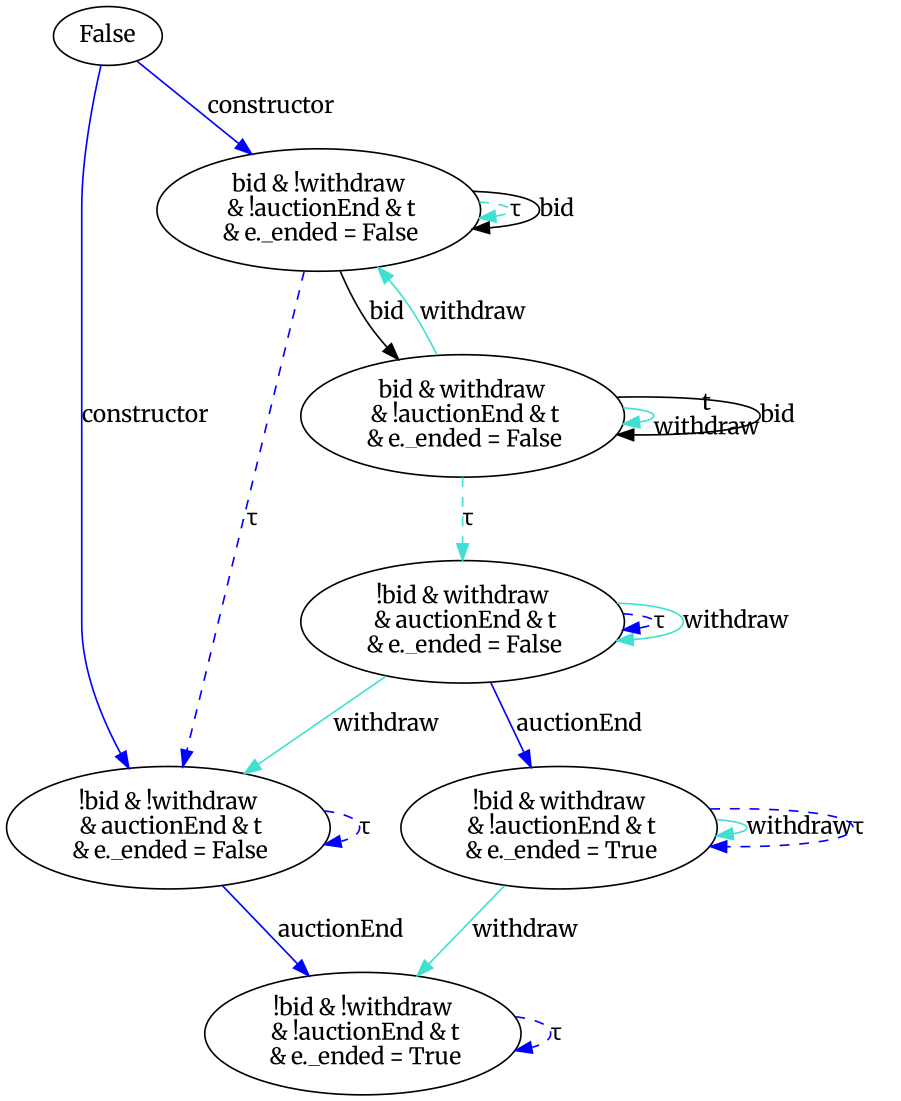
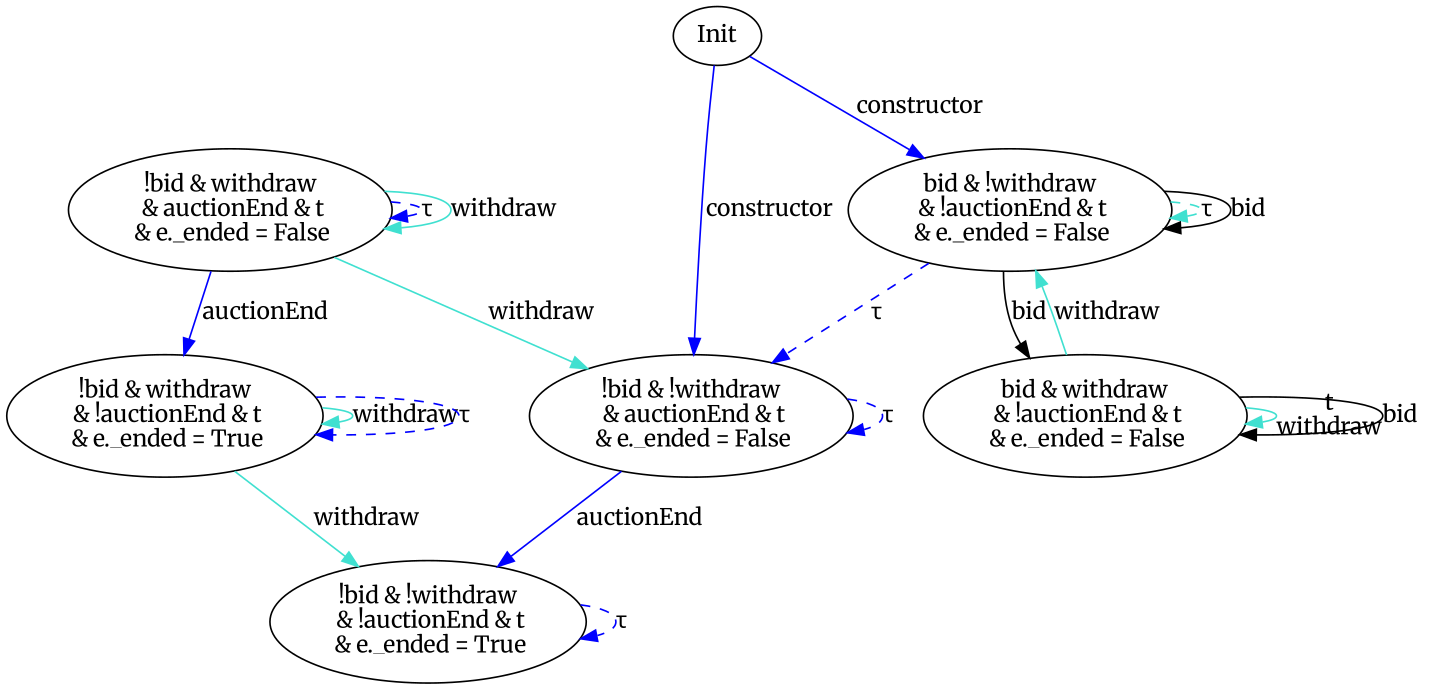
node "False": label "False" -> "Init"
edge "bid & withdraw & !auctionEnd & t & e._ended = False" -> "!bid & withdraw & auctionEnd & t & e._ended = False": removed, label "τ"
